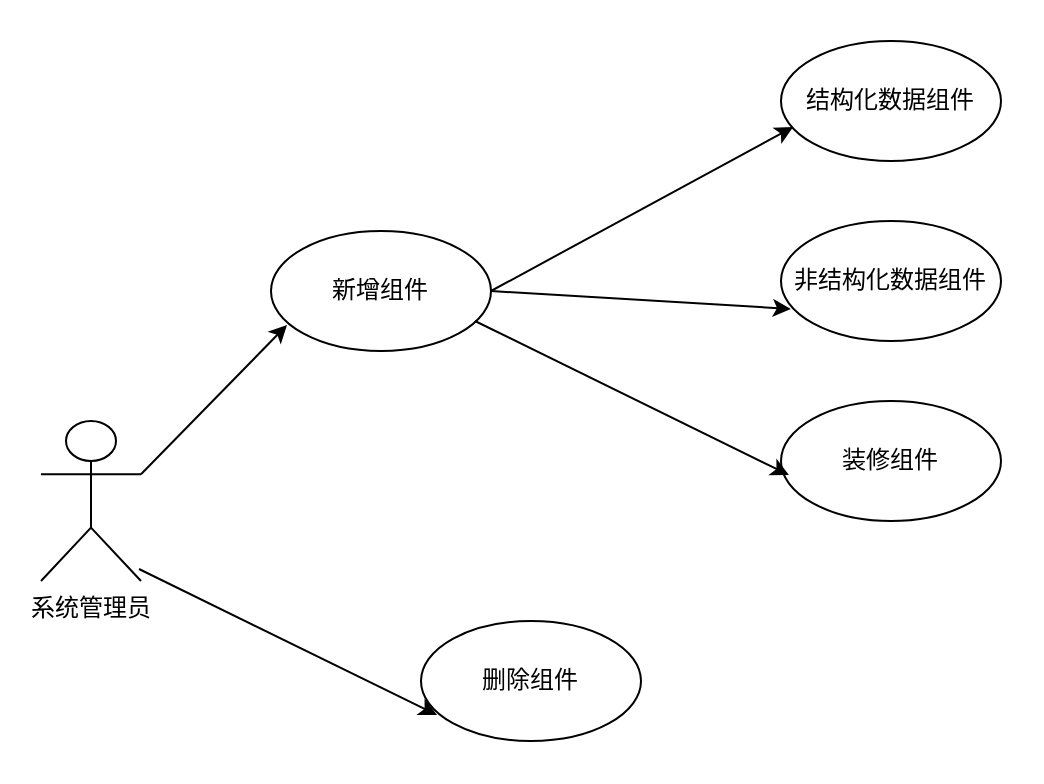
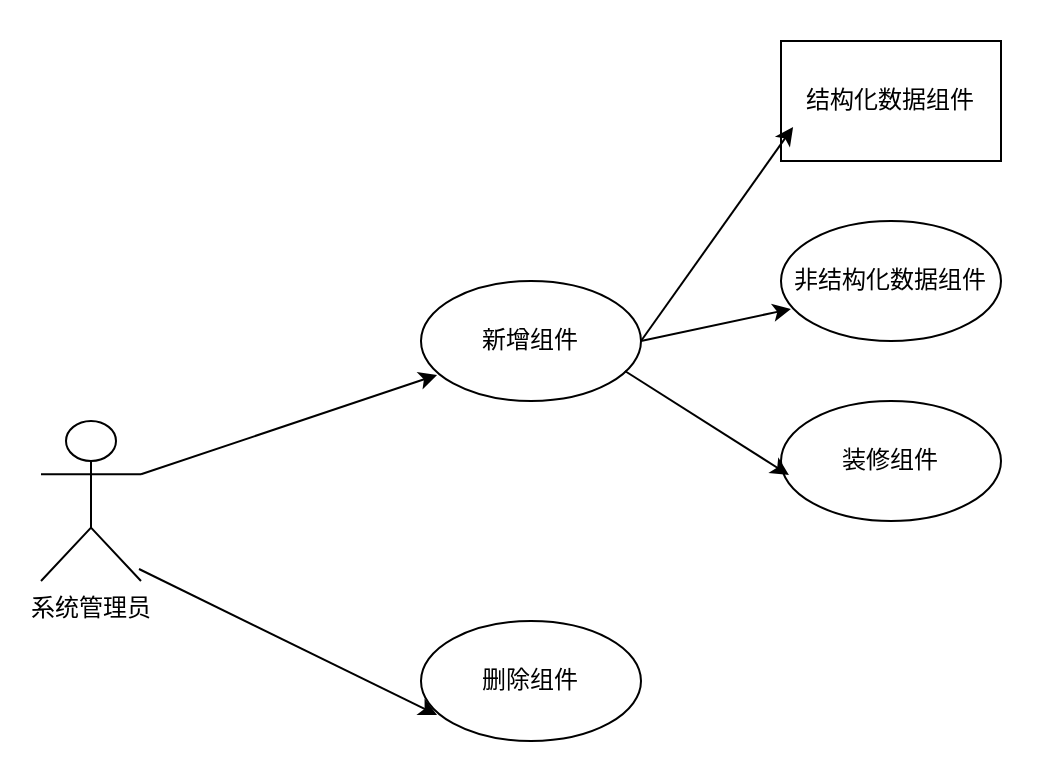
node "结构化数据组件": shape ellipse -> rectangle
node "新增组件": moved (381, 291) -> (531, 341)
